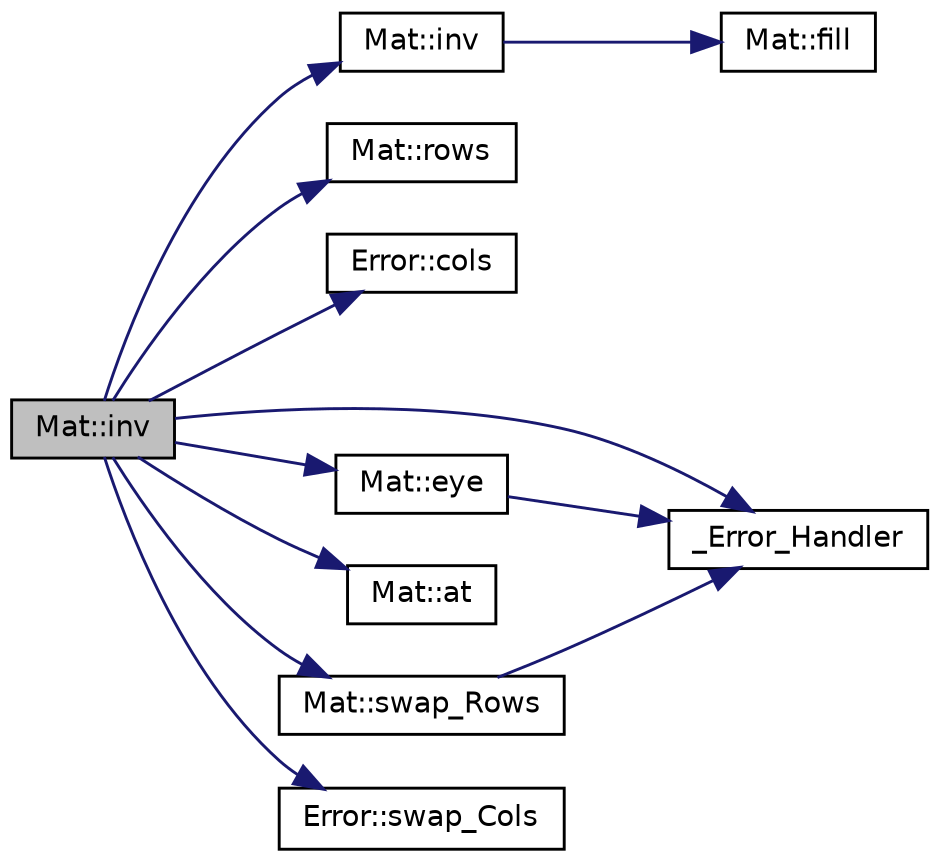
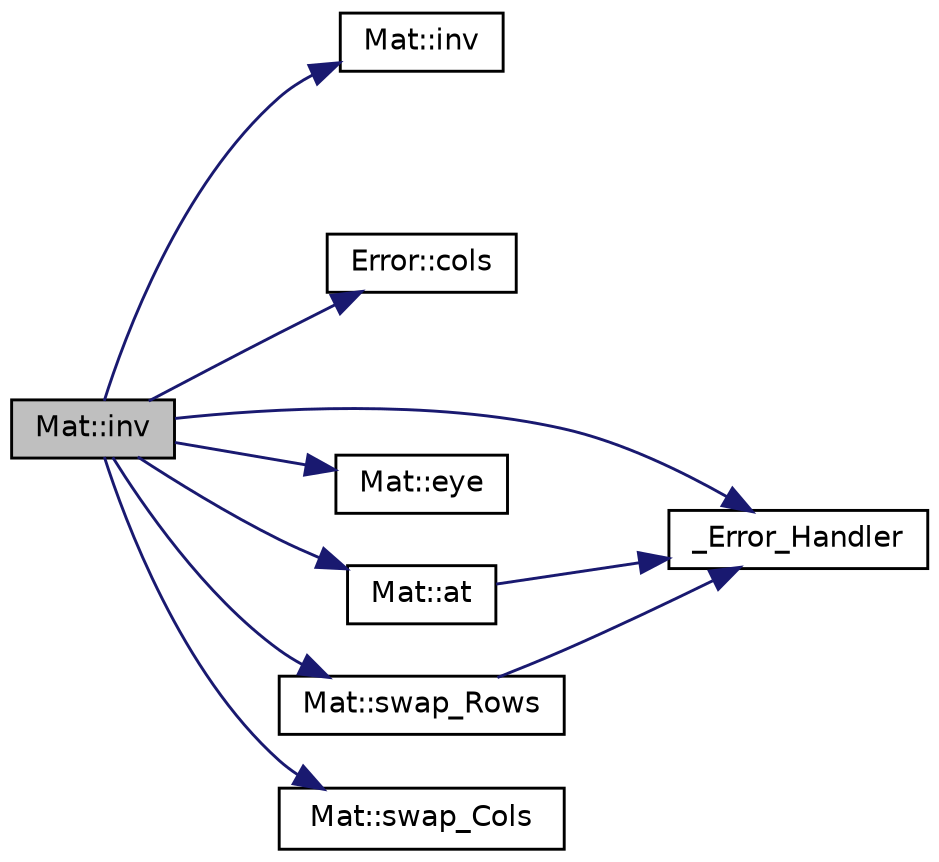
node "Mat::fill": removed
node "Mat::rows": removed
edge "Mat::eye" -> "_Error_Handler": now "Mat::at" -> "_Error_Handler"
node "Error::swap_Cols": label "Error::swap_Cols" -> "Mat::swap_Cols"
